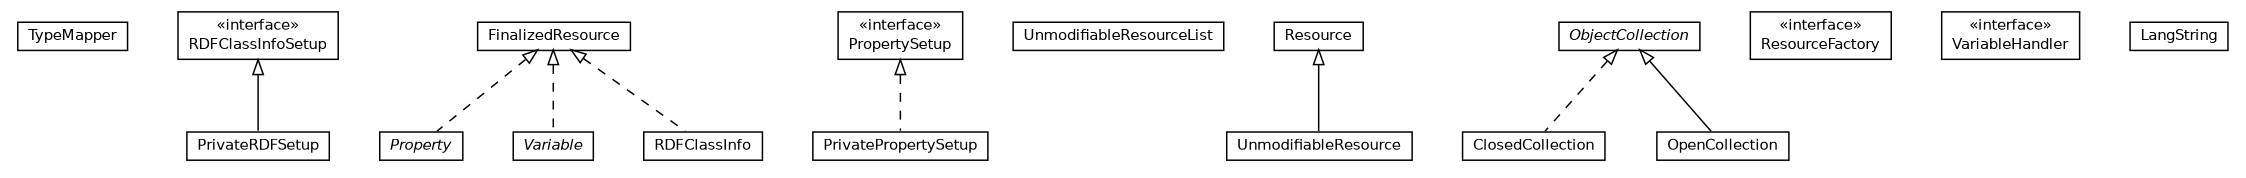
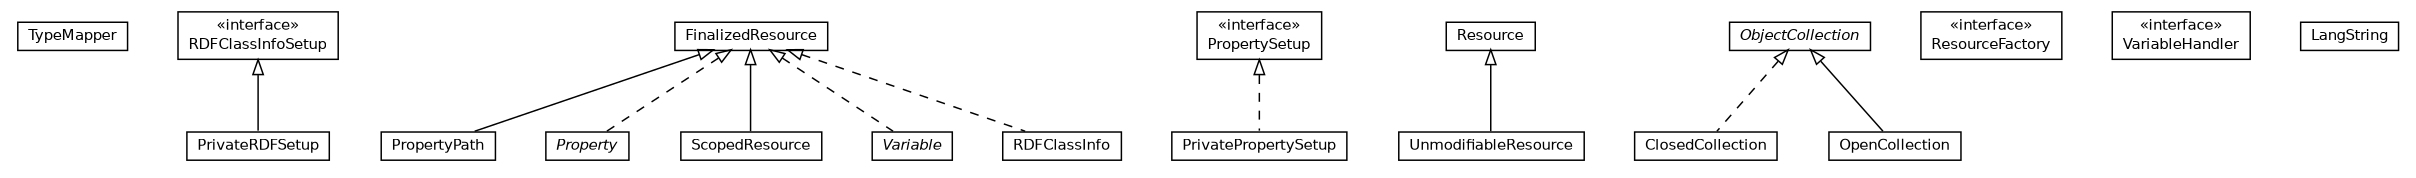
node "UnmodifiableResourceList": removed
node "PropertyPath": added
node "ScopedResource": added
